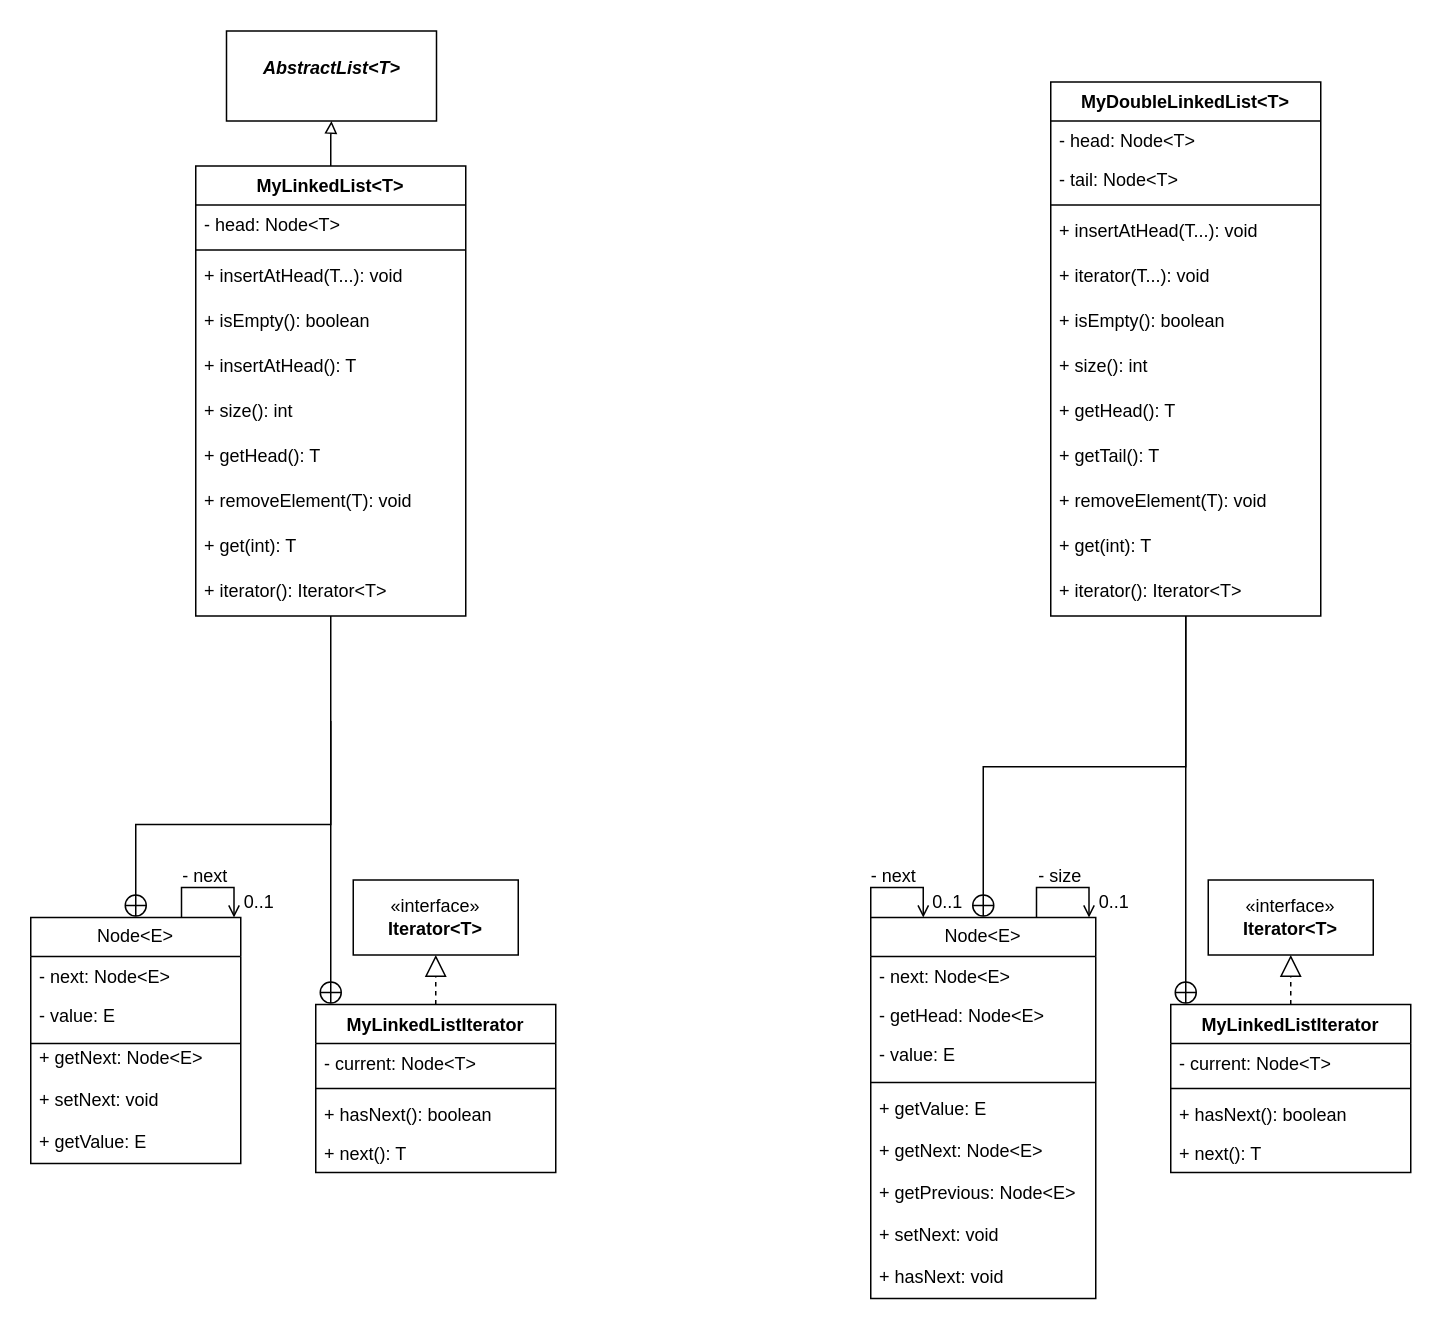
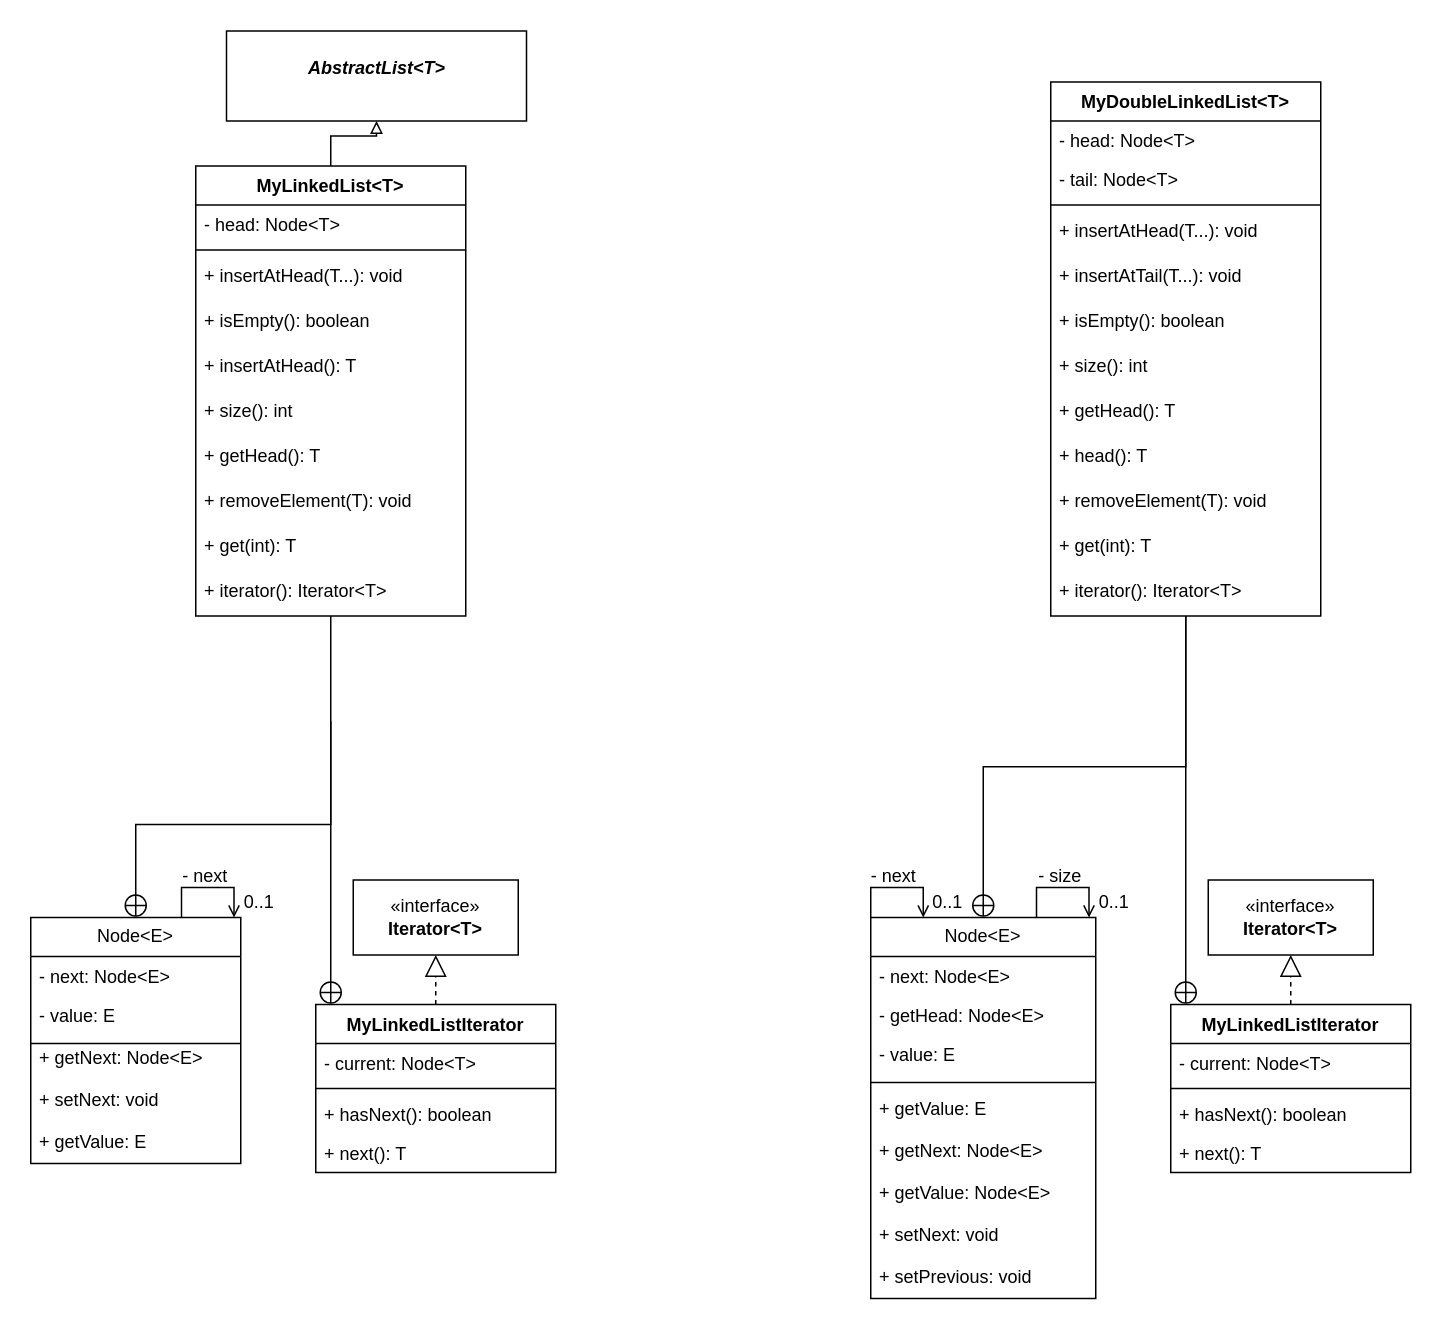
node "AbstractList<T>": size 210x90 -> 300x90
node "+ iterator(T...): void": label "+ iterator(T...): void" -> "+ insertAtTail(T...): void"
node "+ getTail(): T": label "+ getTail(): T" -> "+ head(): T"
node "+ getPrevious: Node<E>": label "+ getPrevious: Node<E>" -> "+ getValue: Node<E>"
node "+ hasNext: void": label "+ hasNext: void" -> "+ setPrevious: void"
